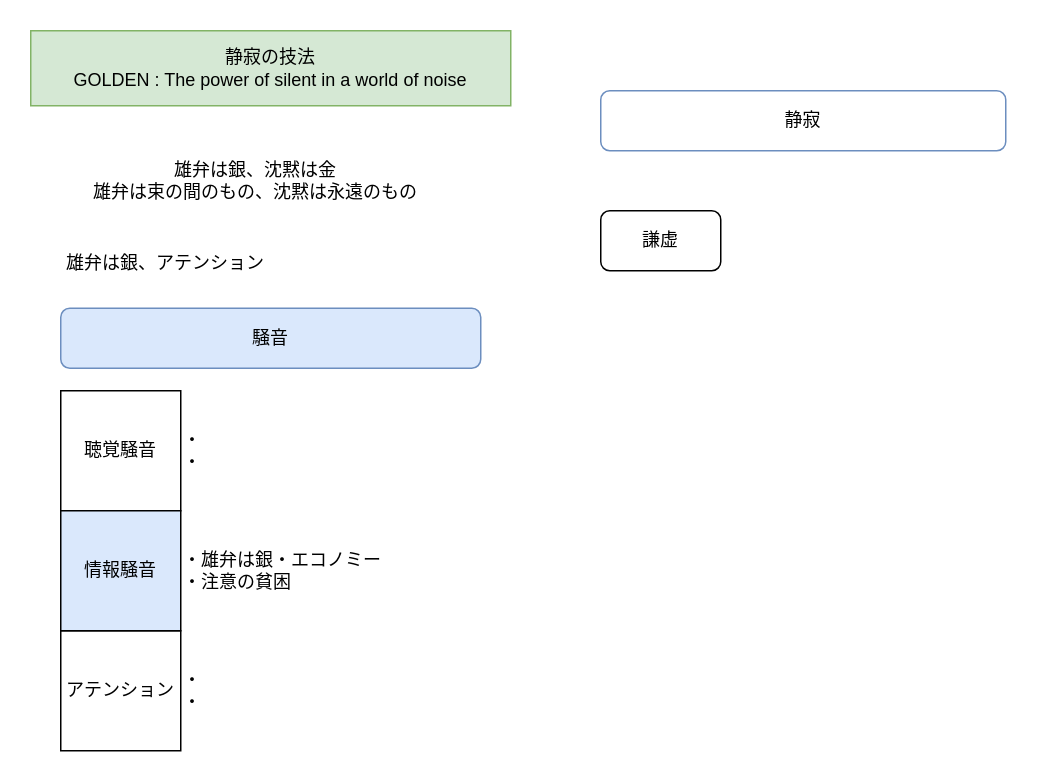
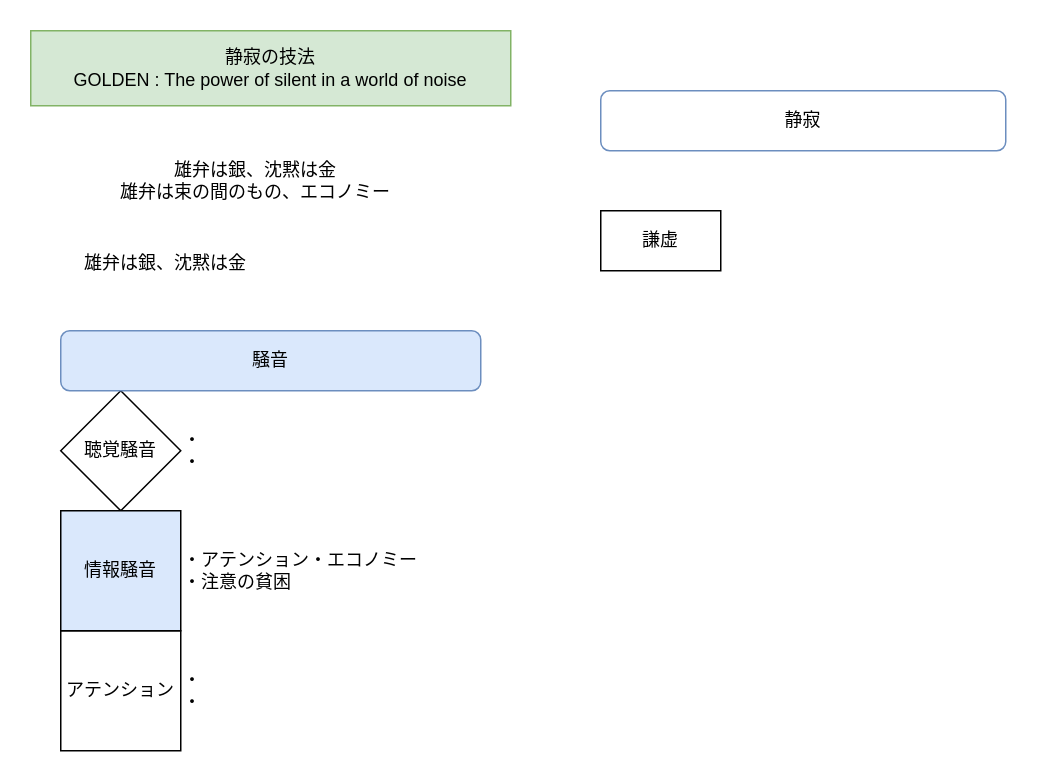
node "雄弁は銀、沈黙は金 雄弁は束の間のもの、沈黙は永遠のもの": label "雄弁は銀、沈黙は金 雄弁は束の間のもの、沈黙は永遠のもの" -> "雄弁は銀、沈黙は金 雄弁は束の間のもの、エコノミー"
node "謙虚": shape rounded rectangle -> rectangle
node "雄弁は銀、アテンション": label "雄弁は銀、アテンション" -> "雄弁は銀、沈黙は金"
node "騒音": moved (271, 338) -> (271, 361)
node "聴覚騒音": shape rectangle -> diamond
node "・雄弁は銀・エコノミー ・注意の貧困": label "・雄弁は銀・エコノミー ・注意の貧困" -> "・アテンション・エコノミー ・注意の貧困"
